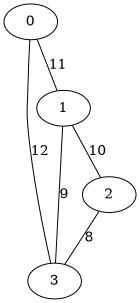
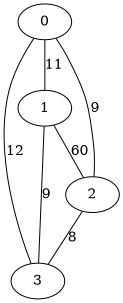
edge "0" -- "2": added, label "9"
edge "1" -- "2": label "10" -> "60"
